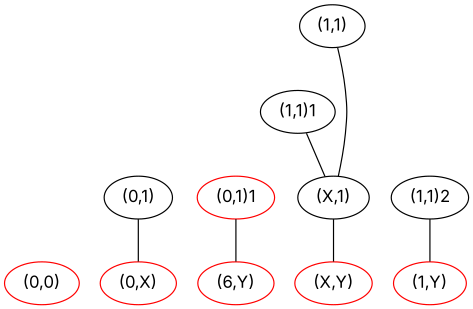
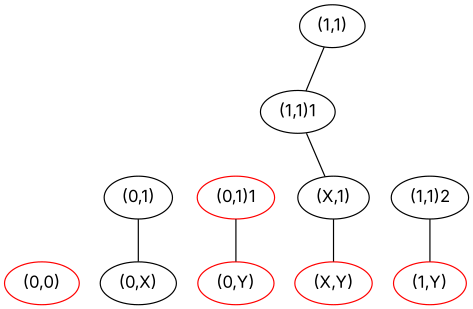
edge "(1,1)" -- "(X,1)": now "(1,1)" -- "(1,1)1"
node "(0,X)": color red -> black
node "(6,Y)": label "(6,Y)" -> "(0,Y)"
